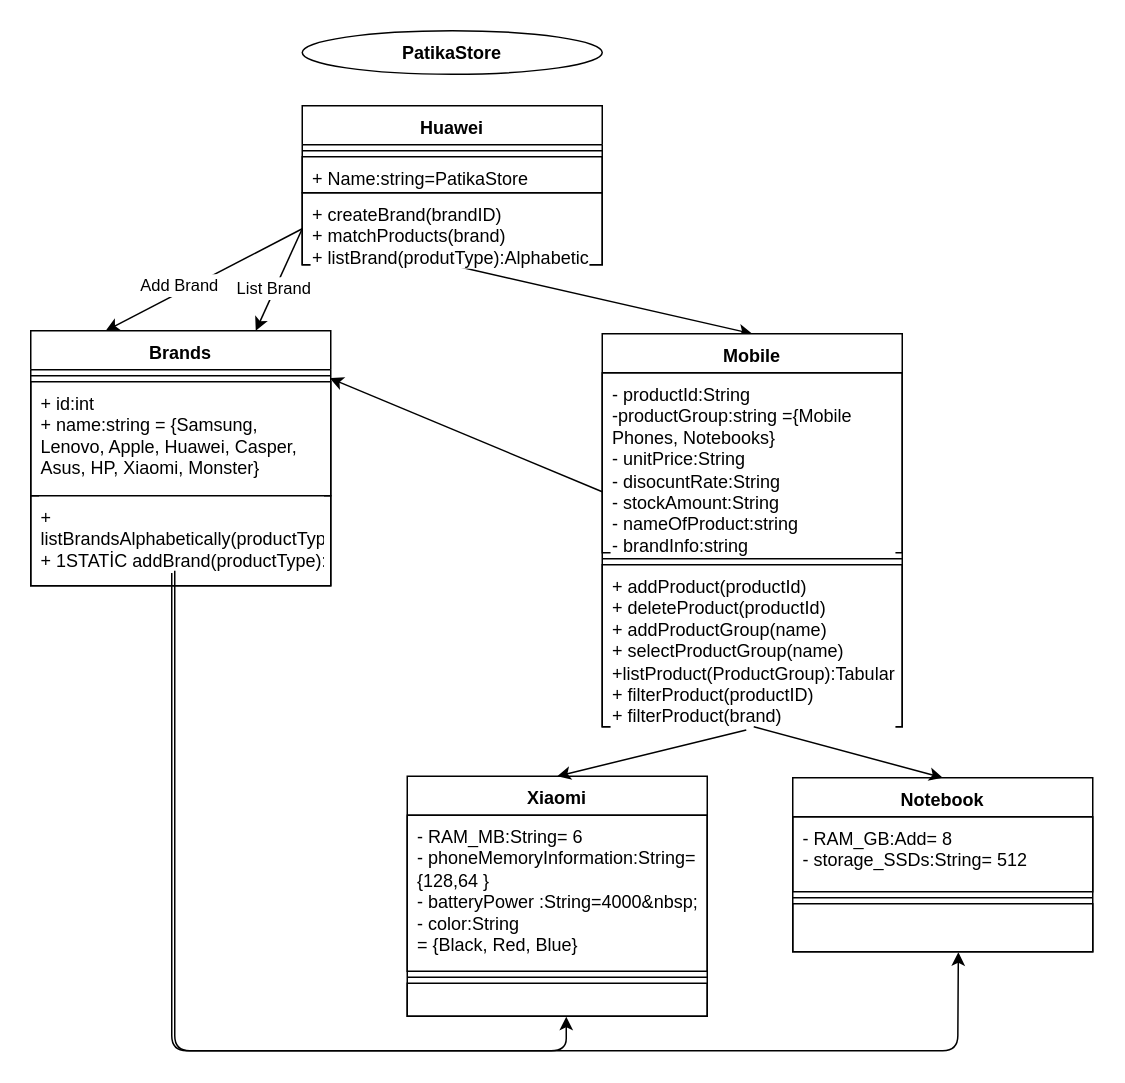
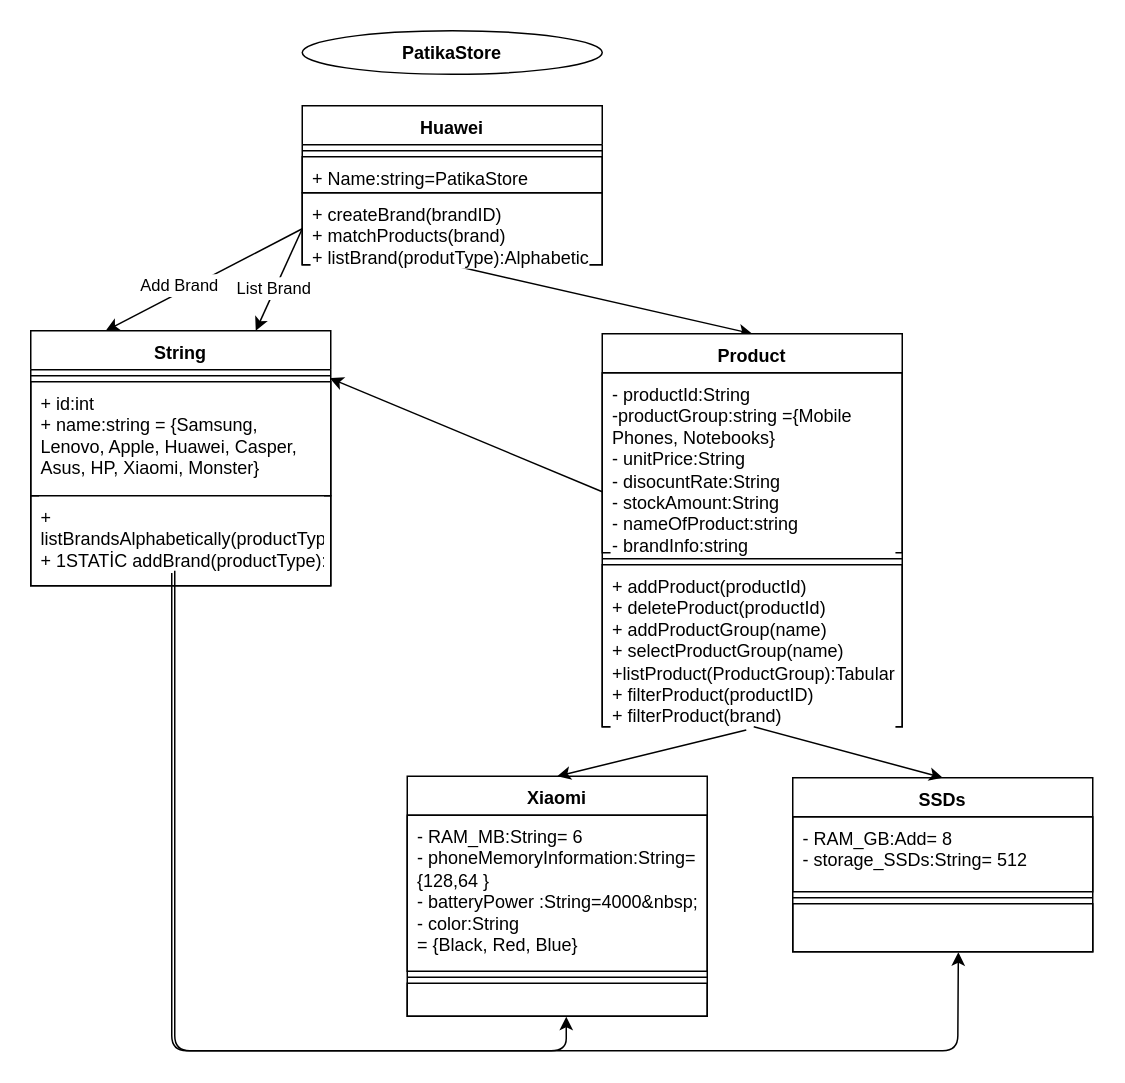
node "Brands": label "Brands" -> "String"
node "Mobile": label "Mobile" -> "Product"
node "Notebook": label "Notebook" -> "SSDs"
